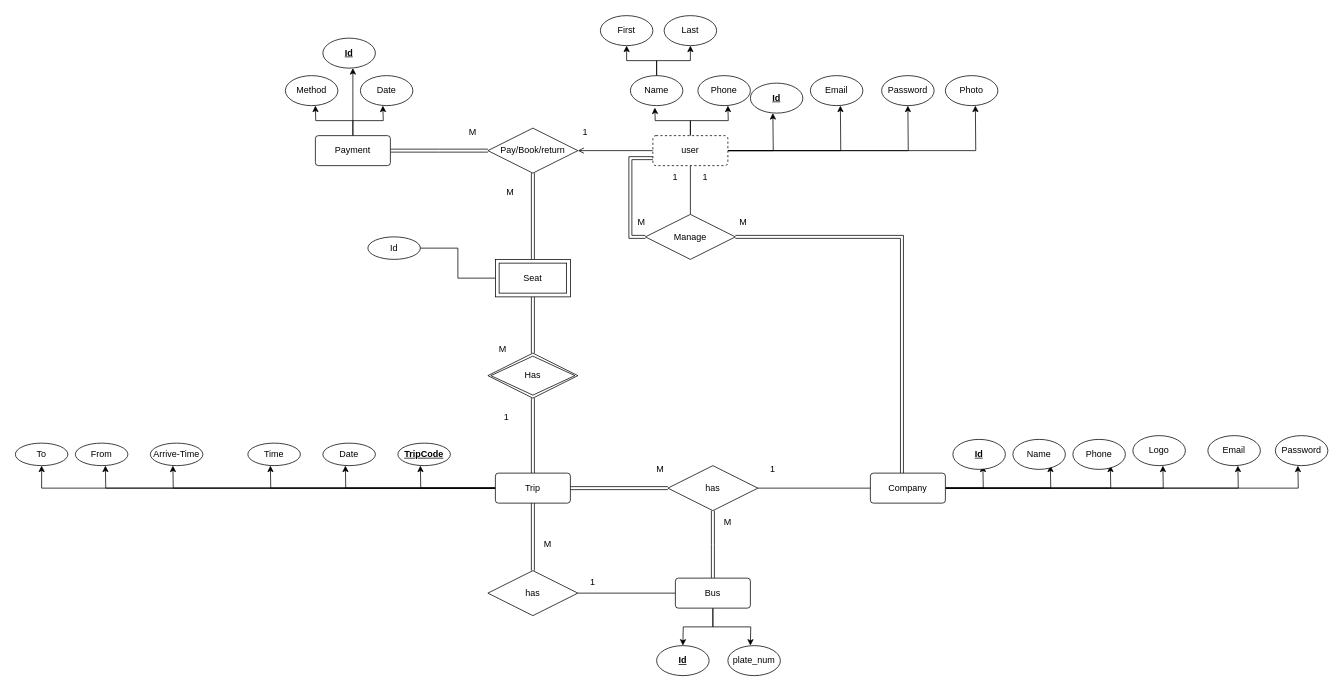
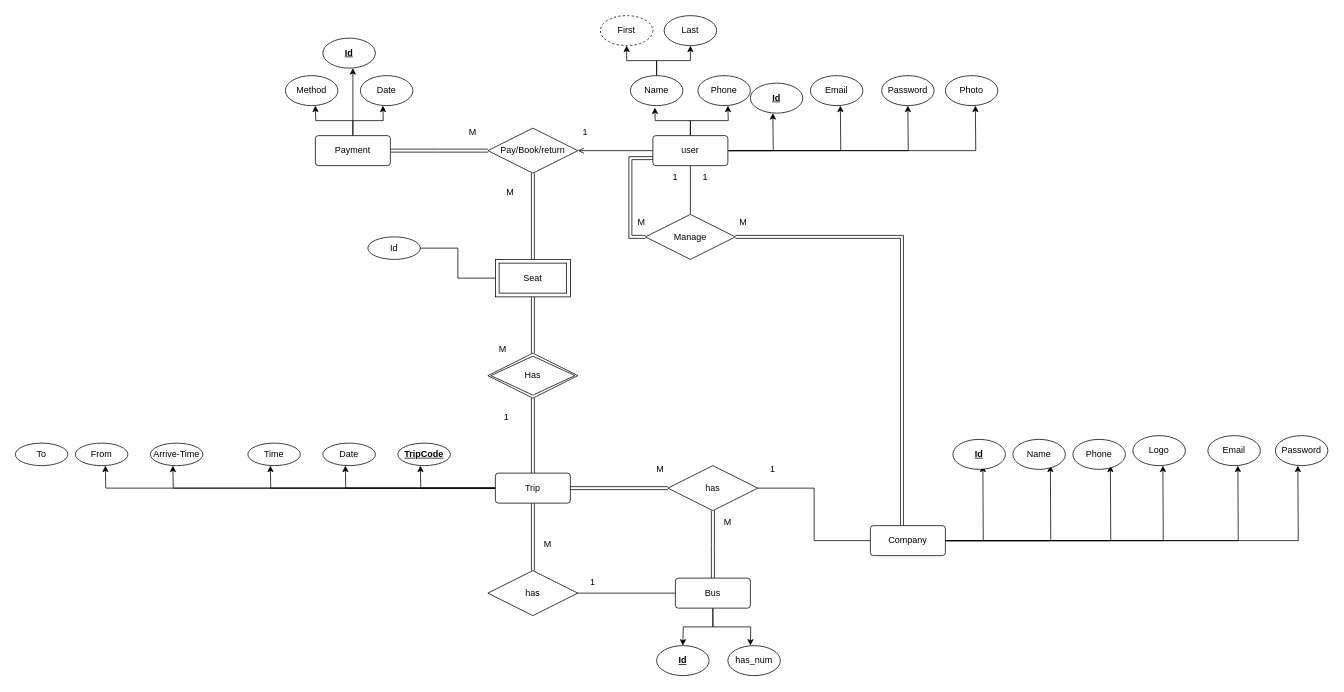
node "First": style solid -> dashed
node "user": style dashed -> solid
edge "Trip" -> "To": removed
node "Company": moved (908, 488) -> (908, 540)
node "plate_num": label "plate_num" -> "has_num"
